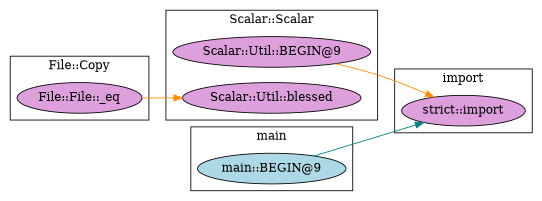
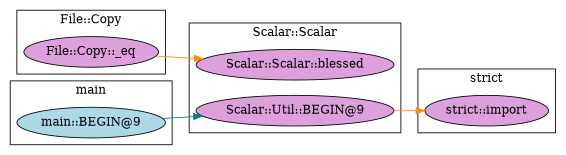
cluster "import": label "import" -> "strict"
node "File::File::_eq": label "File::File::_eq" -> "File::Copy::_eq"
node "Scalar::Util::blessed": label "Scalar::Util::blessed" -> "Scalar::Scalar::blessed"
edge "main::BEGIN@9" -> "strict::import": now "main::BEGIN@9" -> "Scalar::Util::BEGIN@9"
